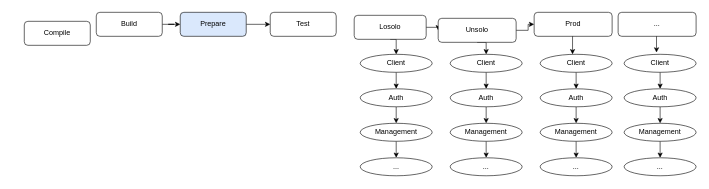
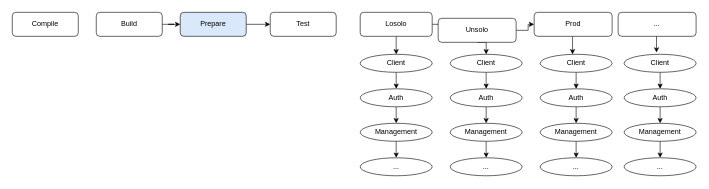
node "Losolo": moved (390, 27) -> (396, 24)
node "Compile": moved (57, 33) -> (45, 24)
